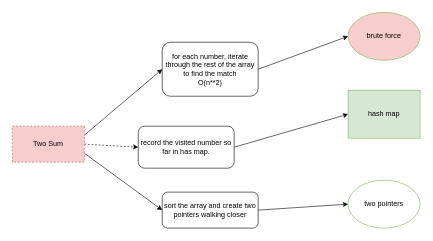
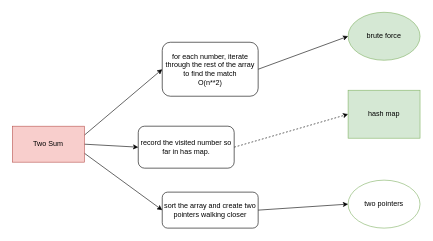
node "brute force": fillcolor #f8cecc -> #d5e8d4
edge "record the visited number so far in has map." -> "hash map": style solid -> dashed
node "Two Sum": style dashed -> solid
edge "Two Sum" -> "record the visited number so far in has map.": style dashed -> solid
